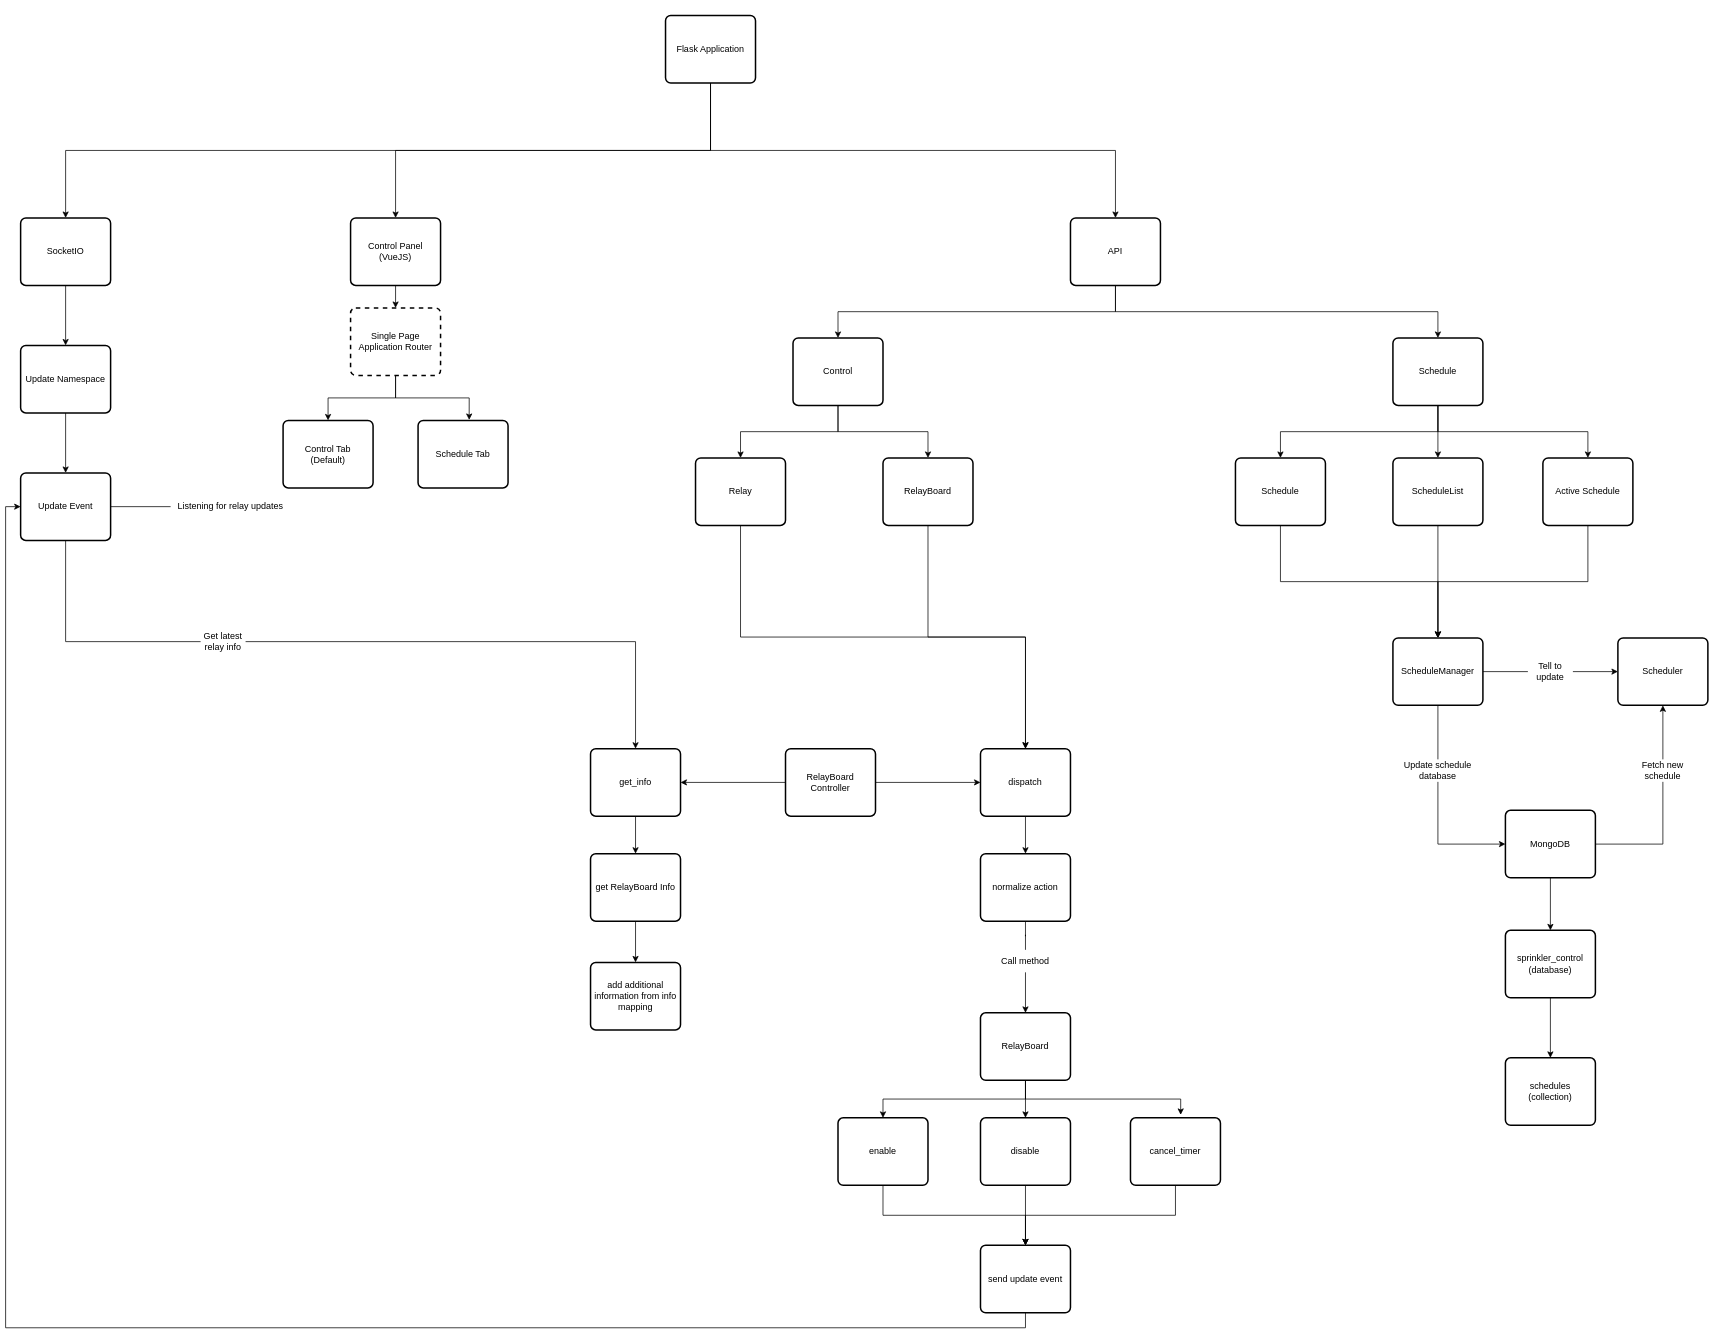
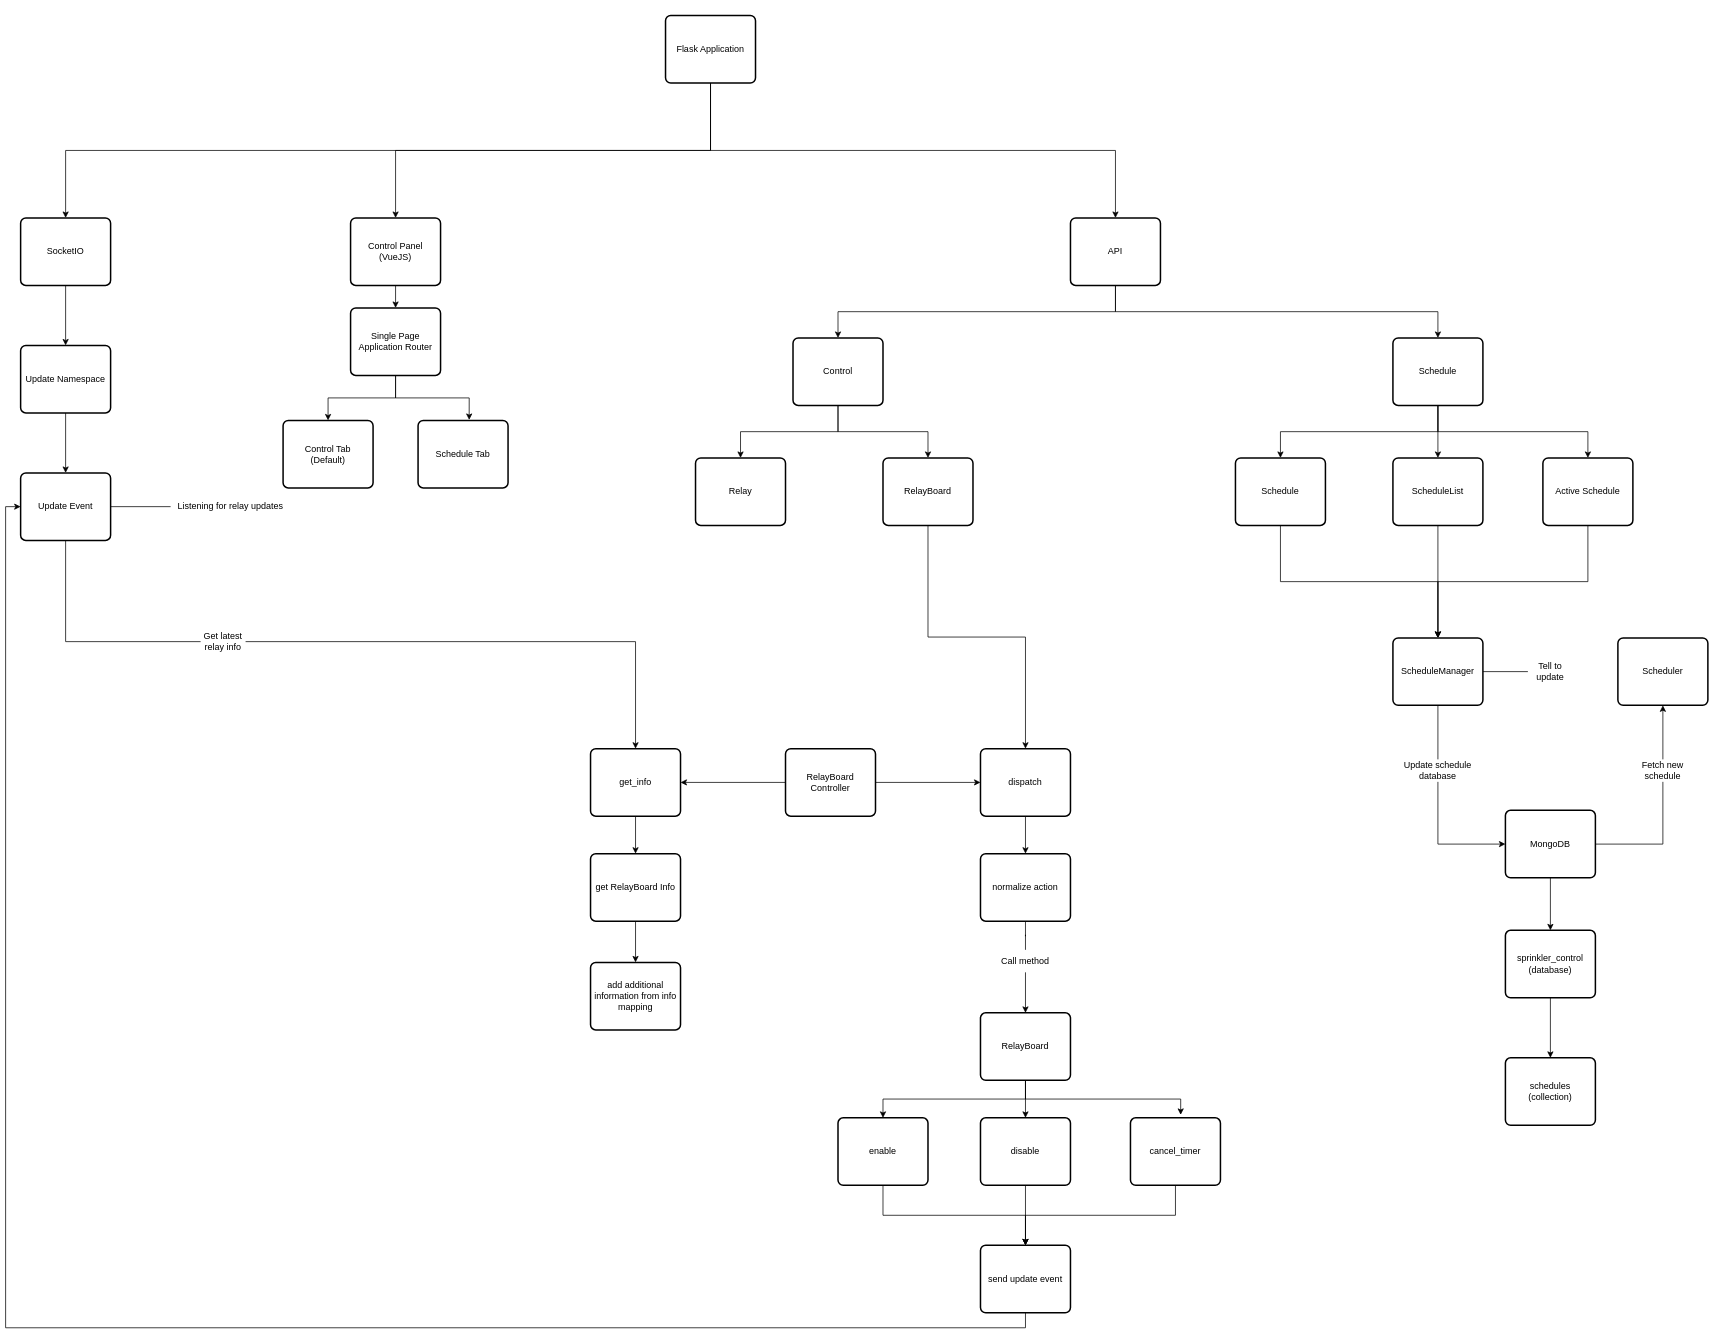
node "Single Page Application Router": style dashed -> solid
edge "Relay" -> "dispatch": removed
edge "Tell to update" -> "Scheduler": removed
